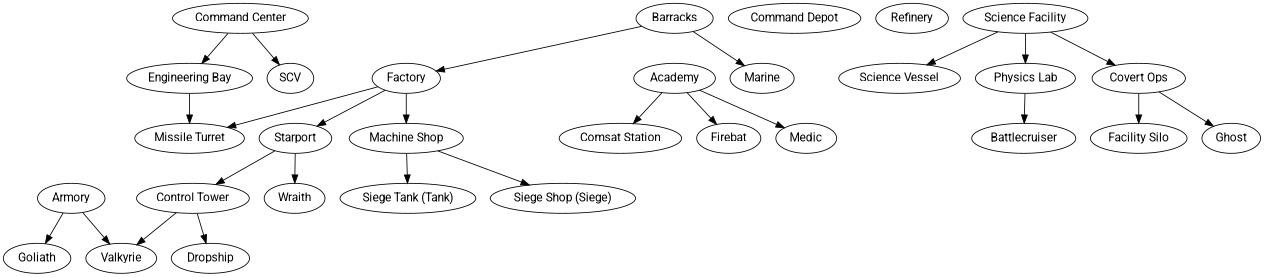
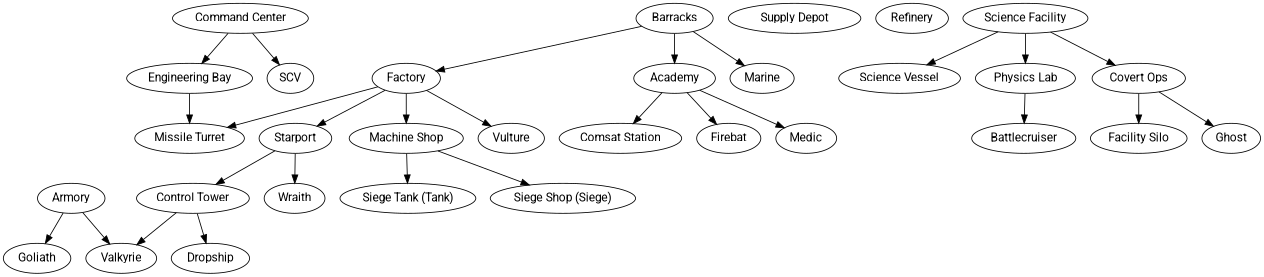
node "Command Depot": label "Command Depot" -> "Supply Depot"
edge "Barracks" -> "Academy": added
node "Vulture": added
